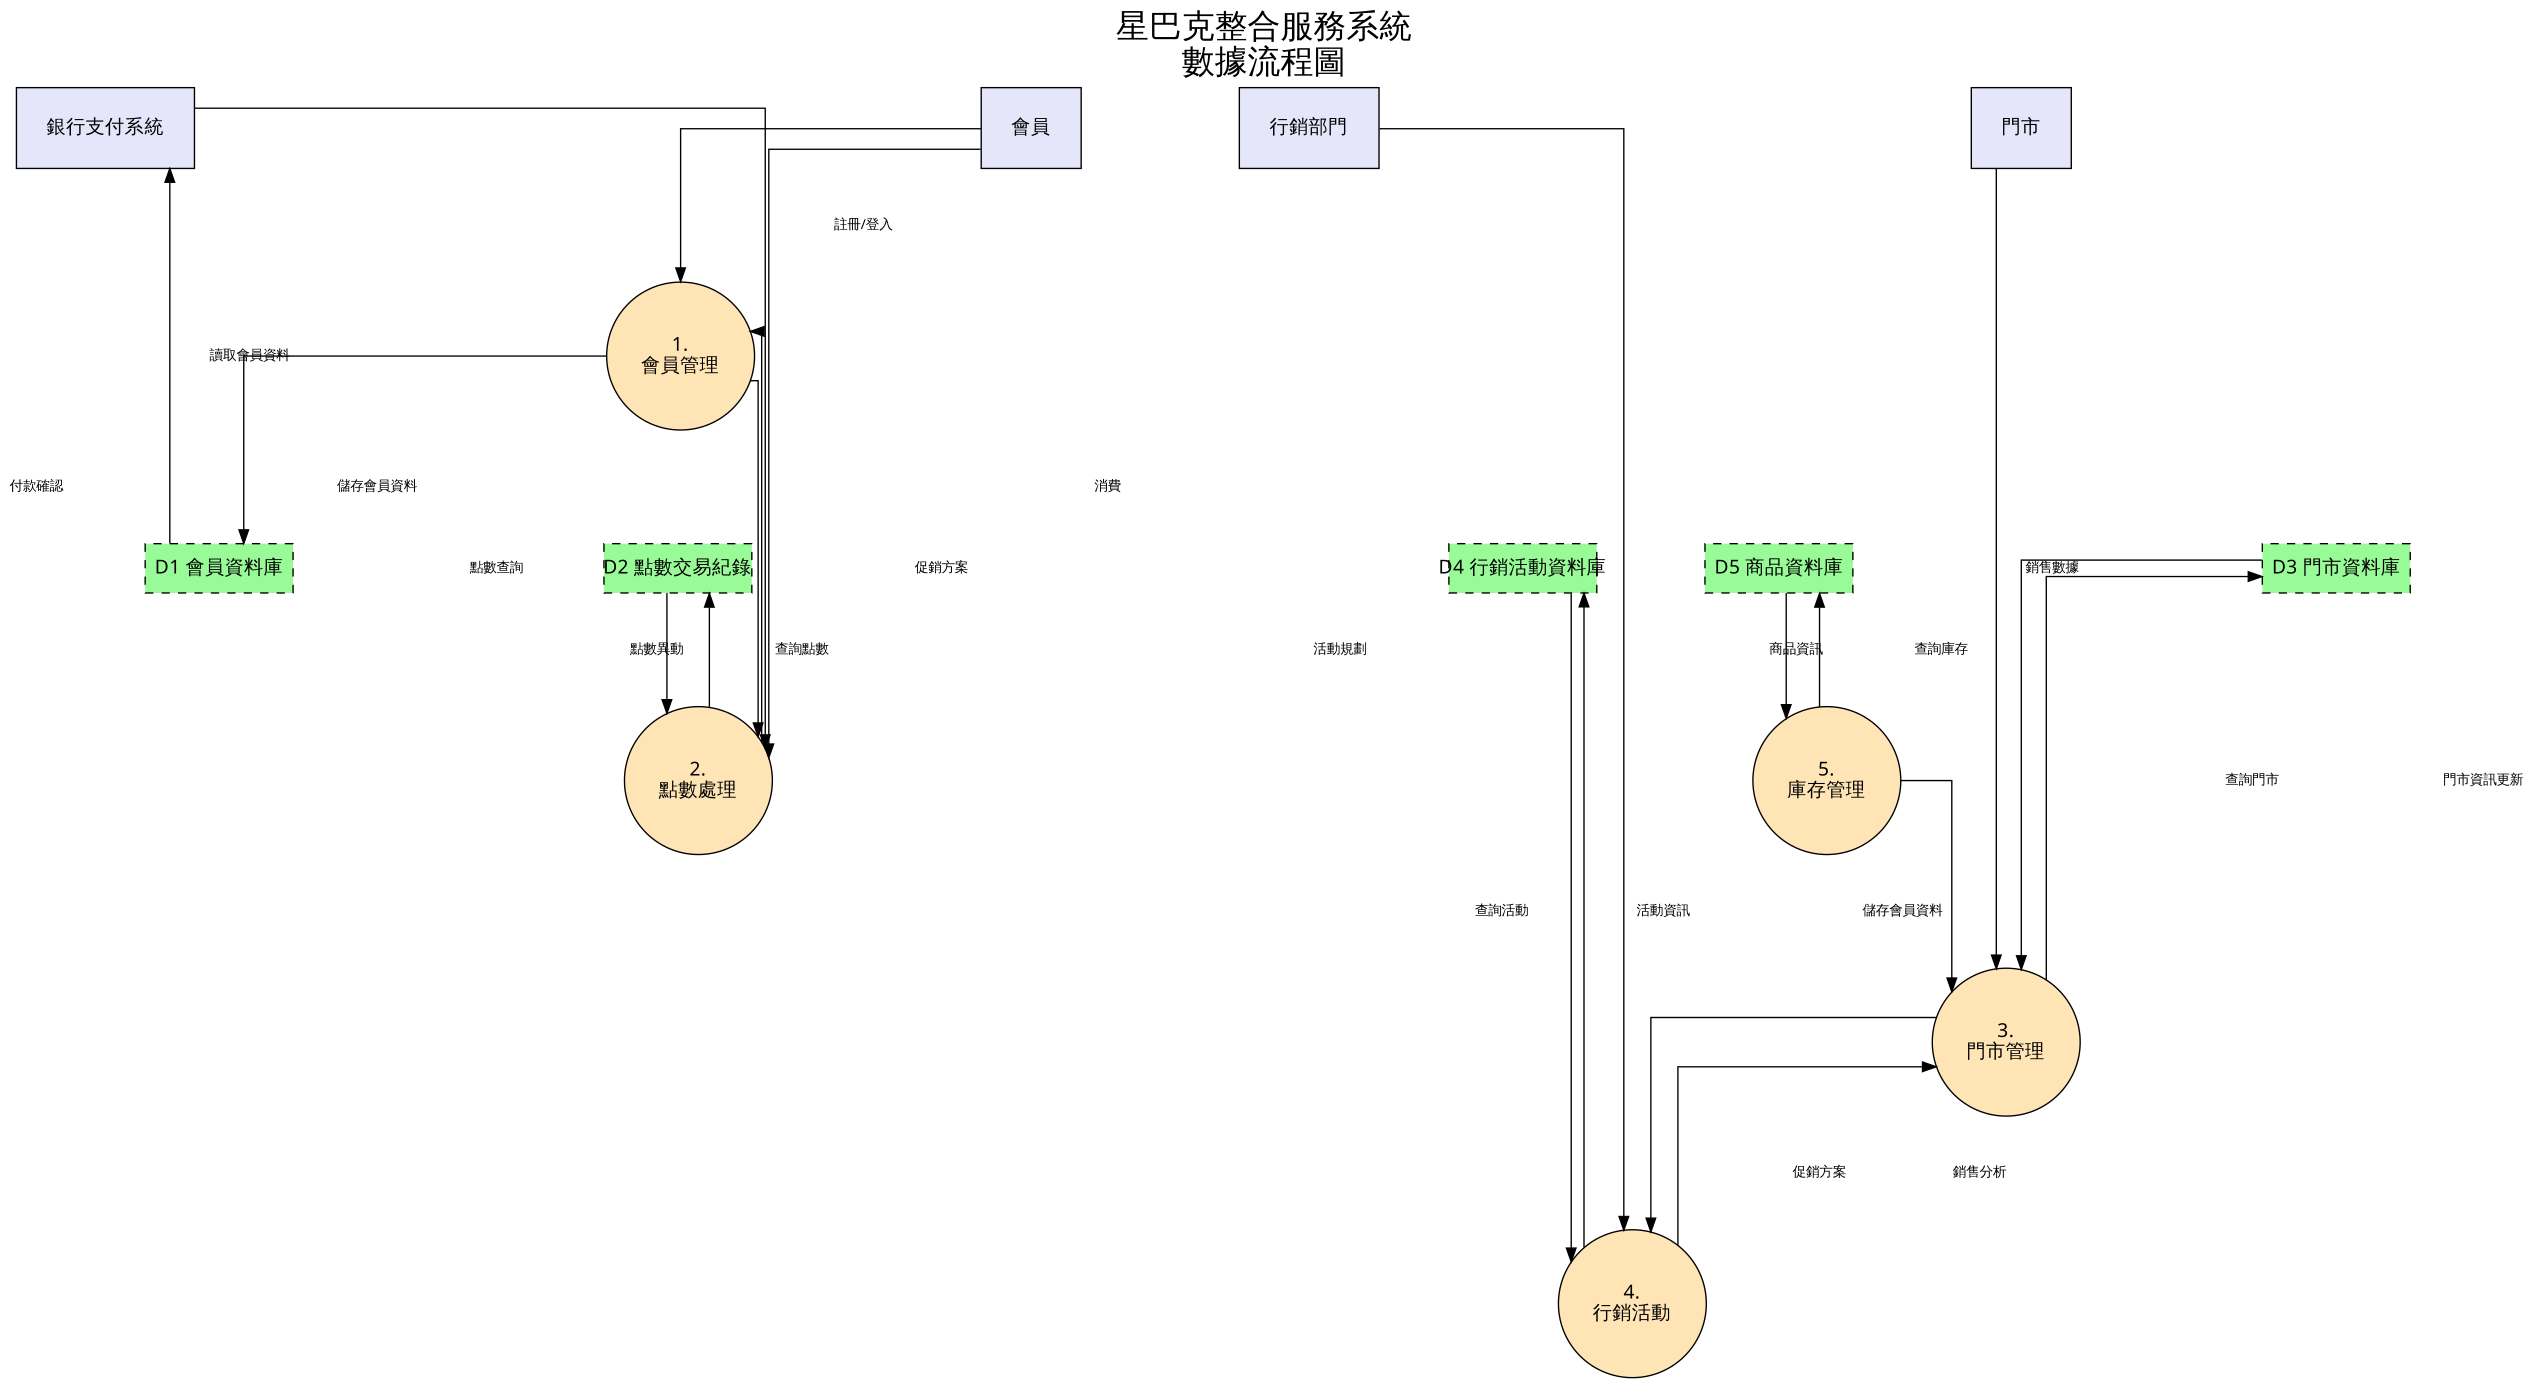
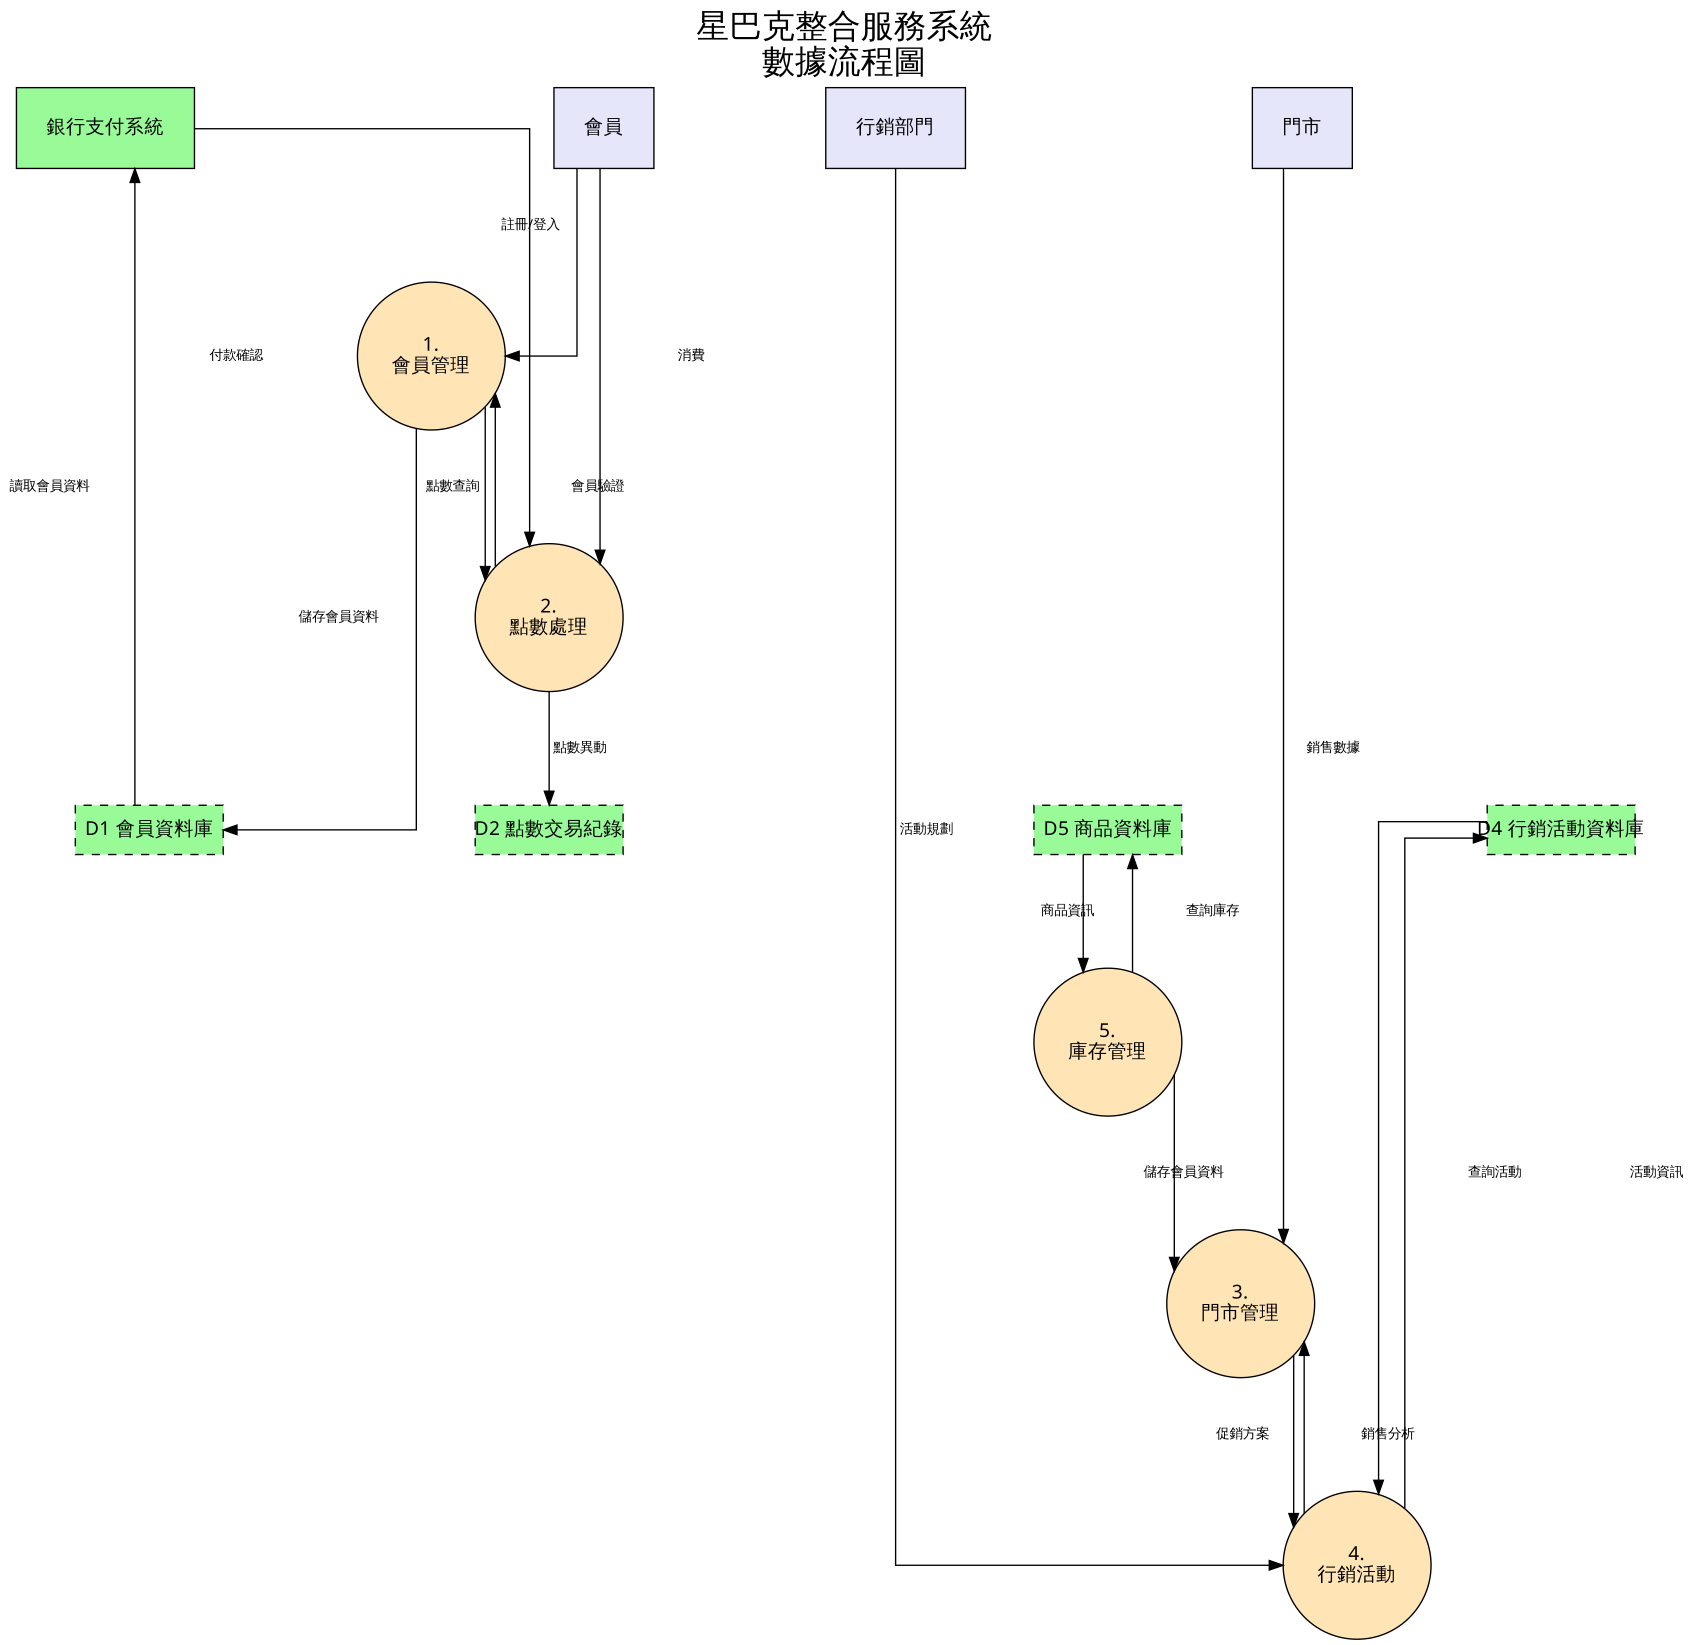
node "銀行支付系統": fillcolor #e6e6fa -> #98fb98
edge "1. 會員管理" -> "2. 點數處理": label " 促銷方案" -> " 會員驗證"
node "D3 門市資料庫": removed
edge "D2 點數交易紀錄" -> "2. 點數處理": removed, label "查詢點數"
